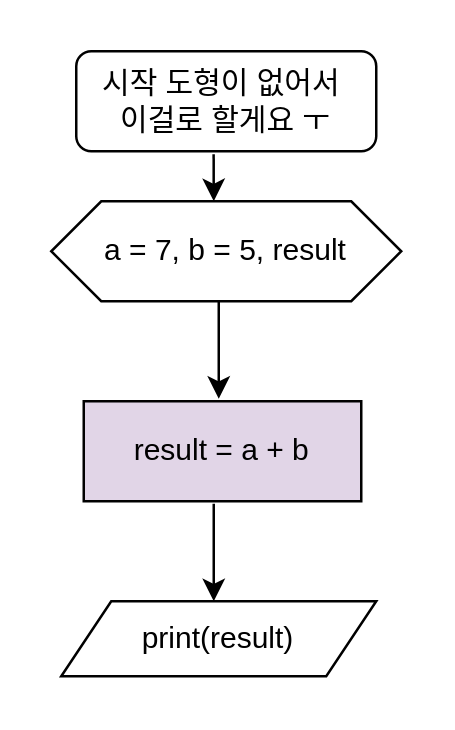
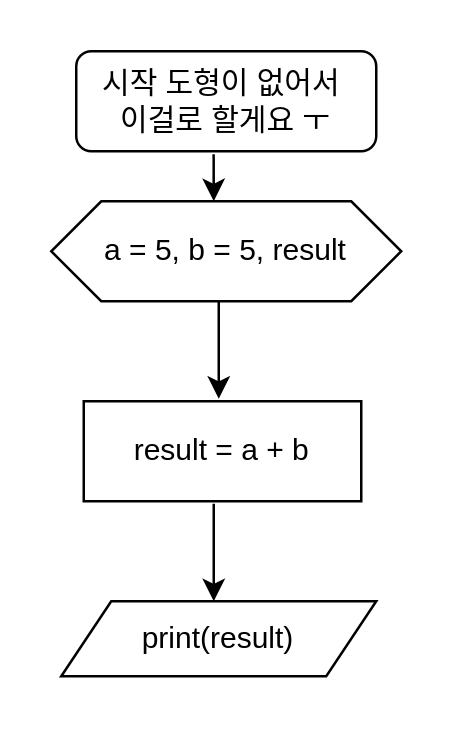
node "a = 7, b = 5, result": label "a = 7, b = 5, result" -> "a = 5, b = 5, result"
node "result = a + b": fillcolor #e1d5e7 -> #ffffff
